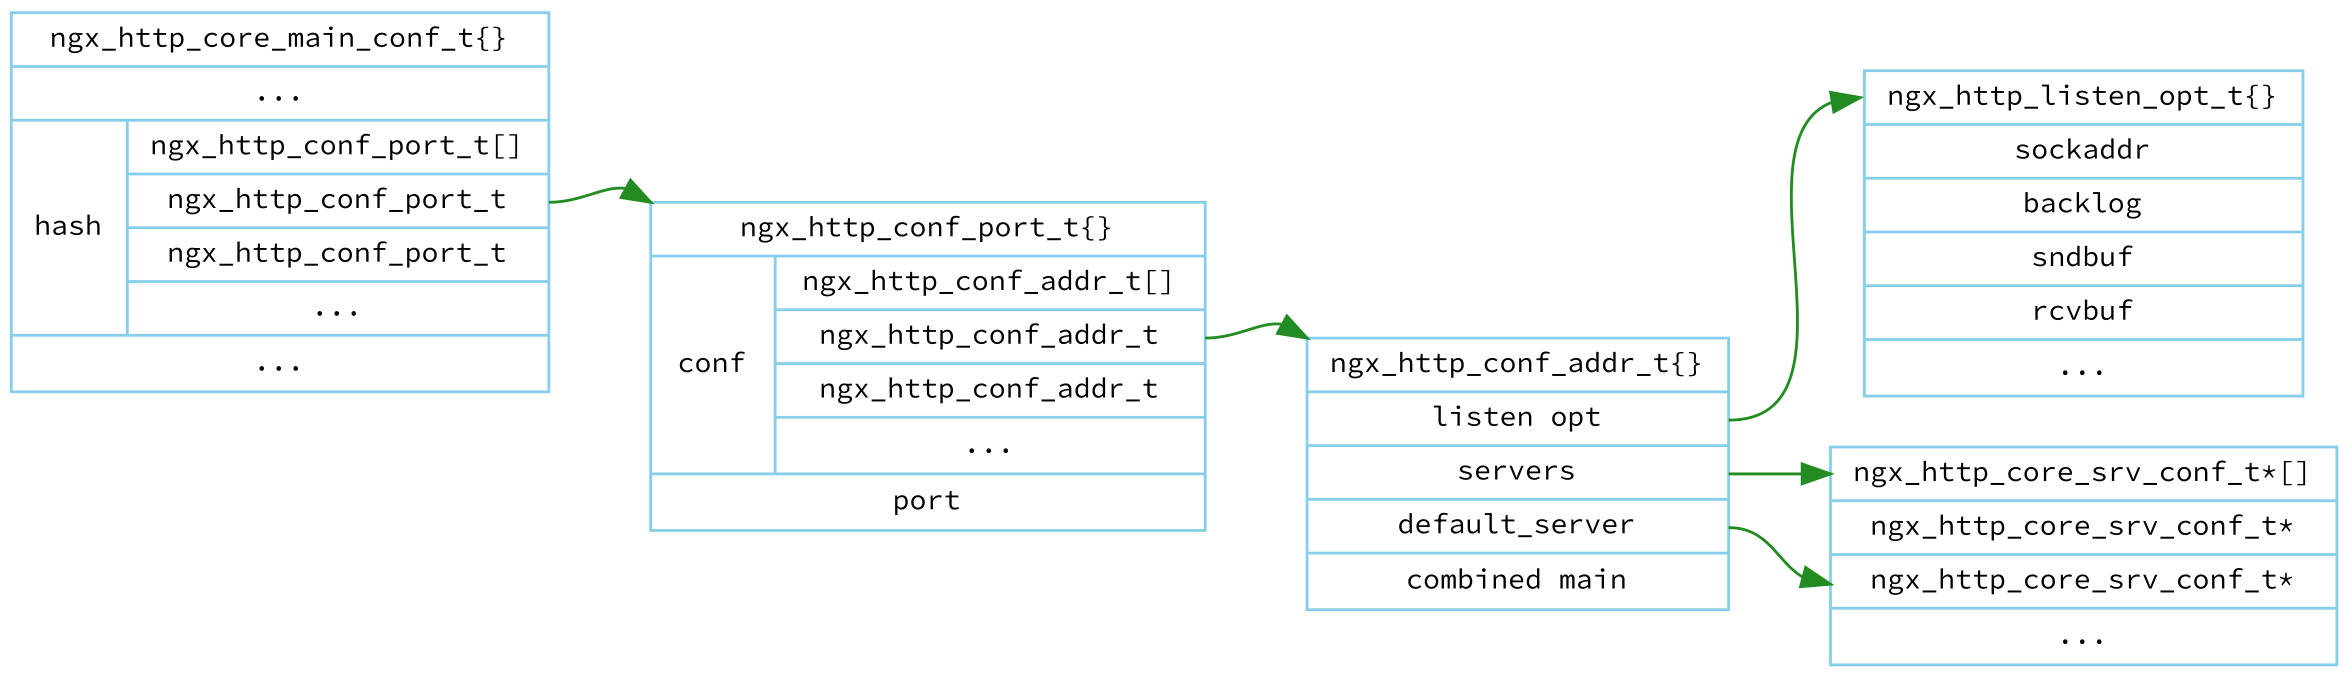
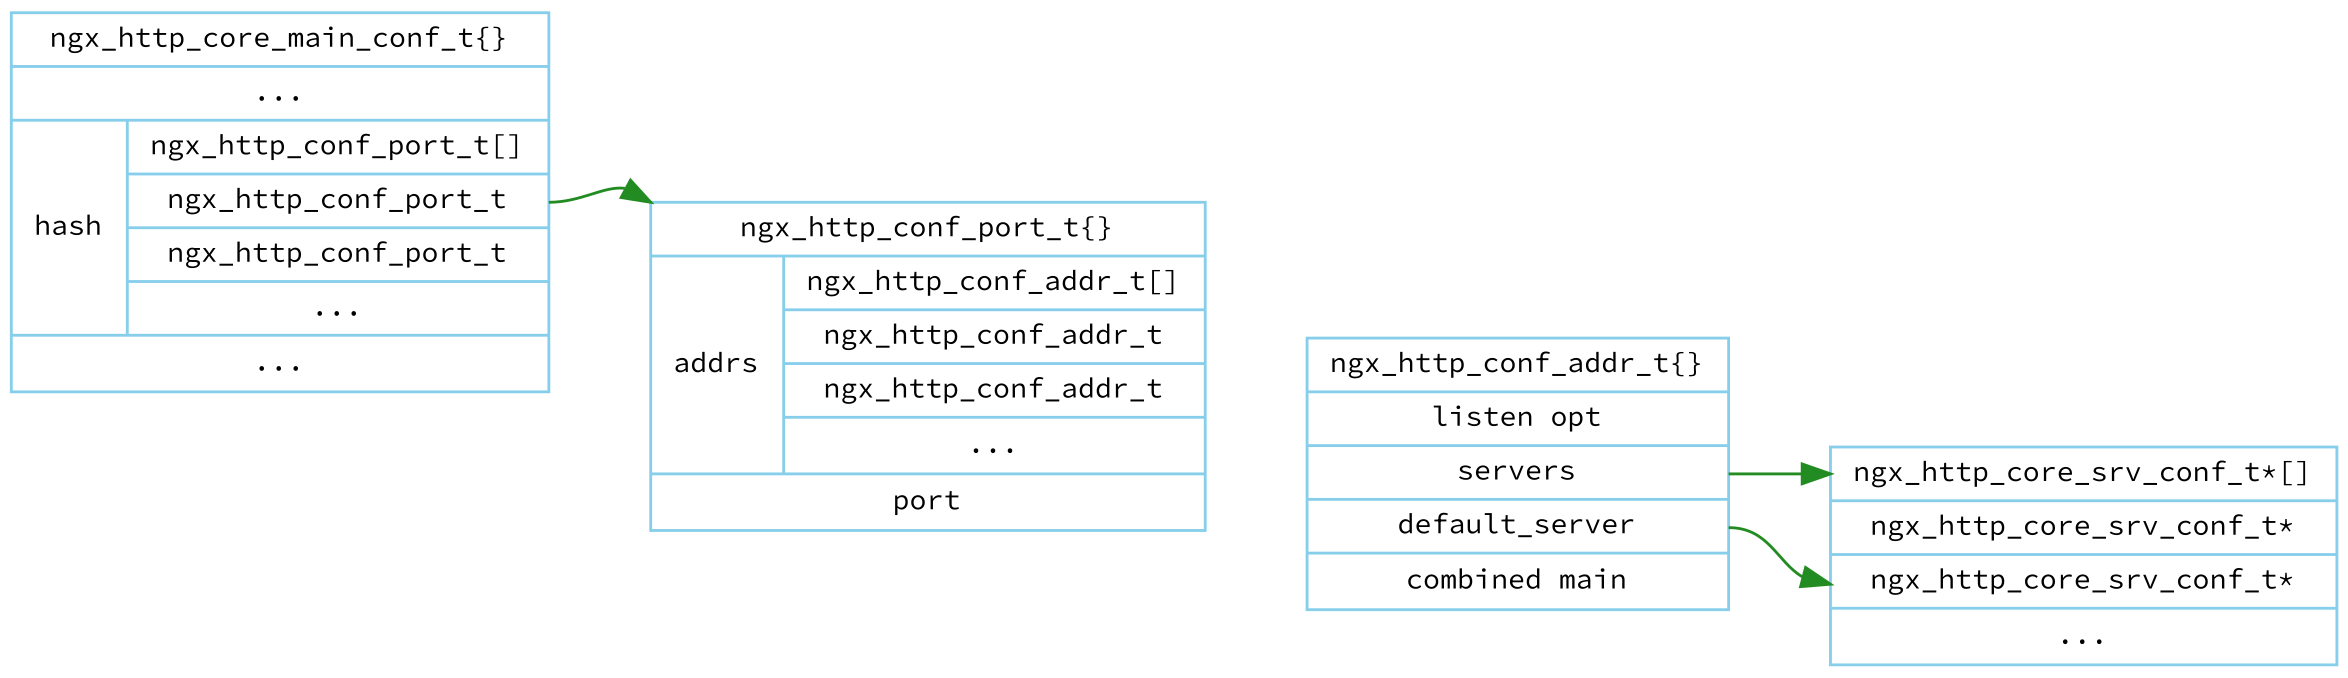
node "ngx_http_listen_opt_t{}": removed
edge "ngx_http_conf_port_t{}" -> "ngx_http_conf_addr_t{}": removed
node "ngx_http_conf_port_t{}": text "conf" -> "addrs"
